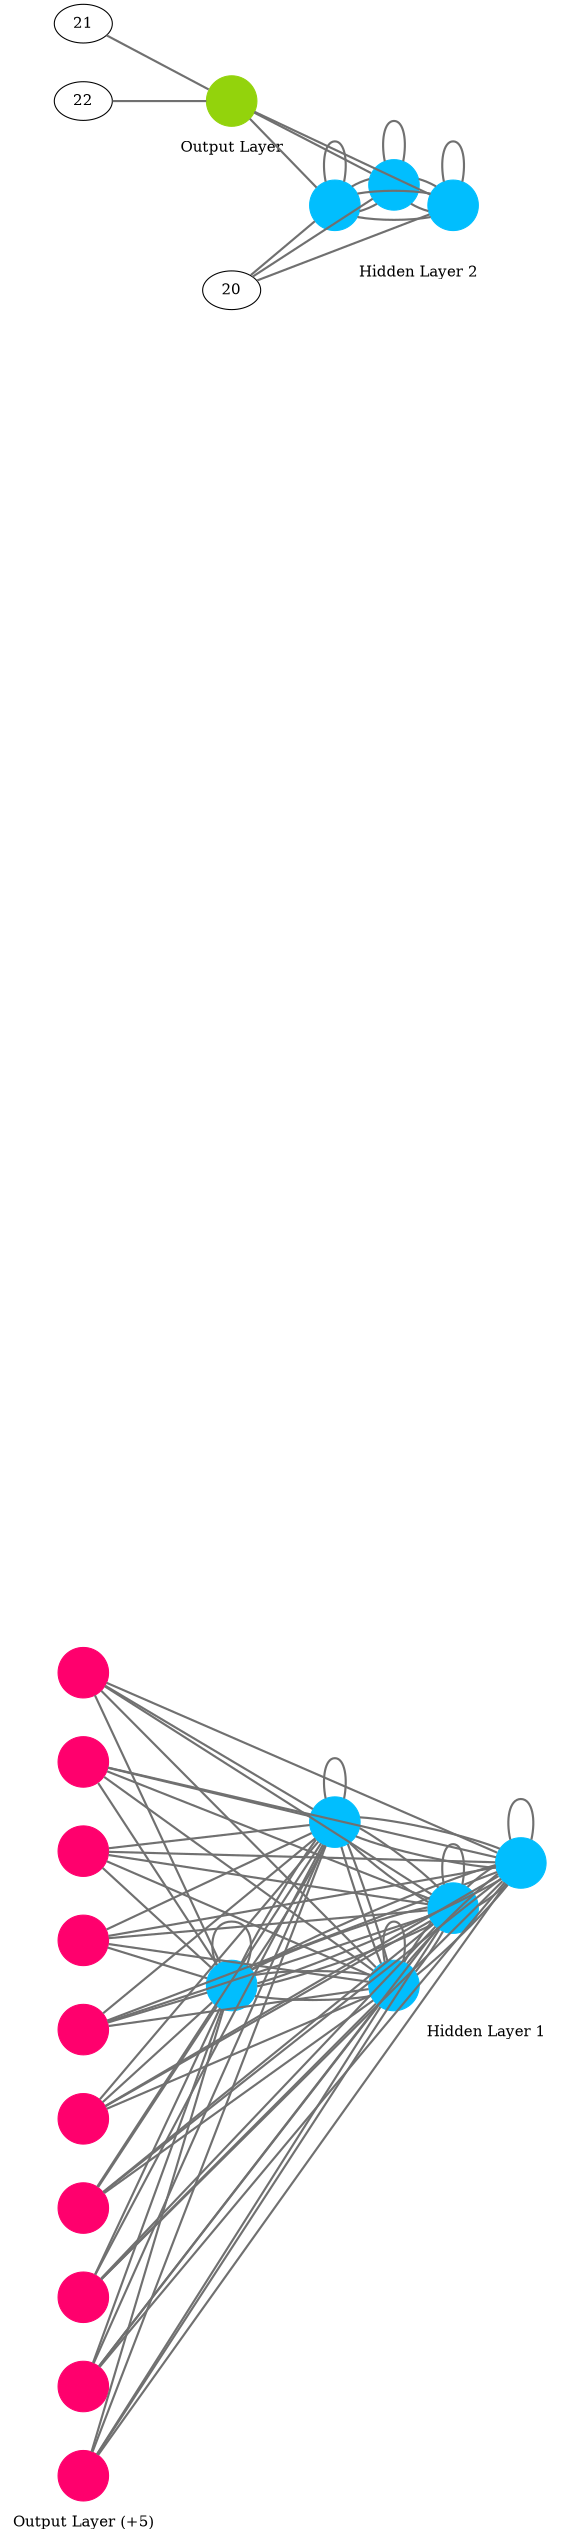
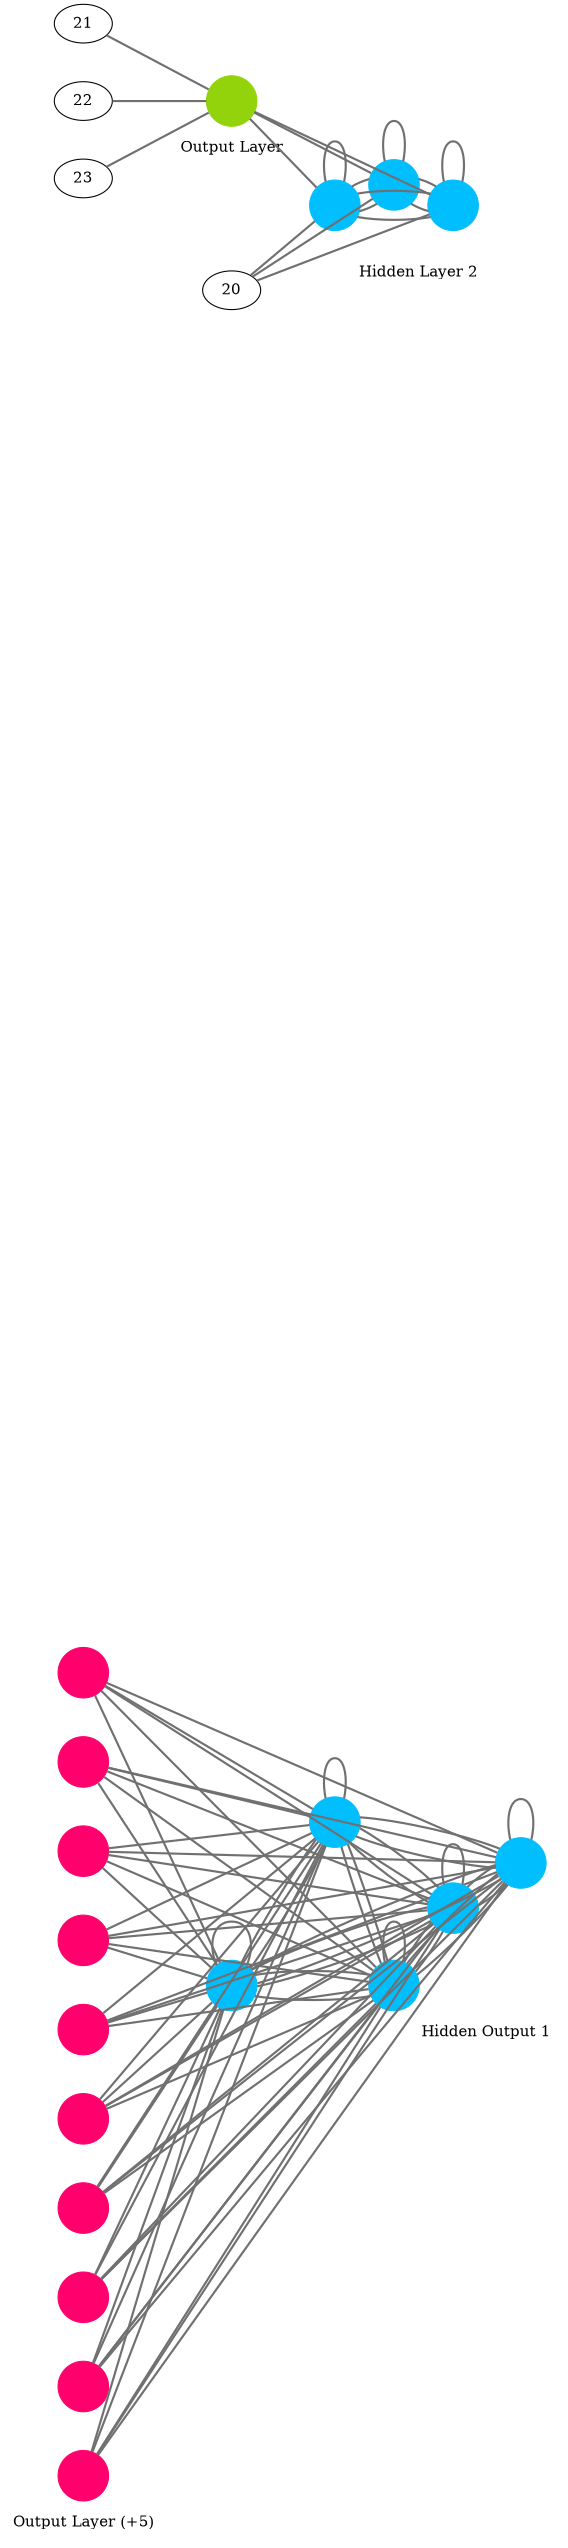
node "23": added
cluster "Hidden Layer 1": label "Hidden Layer 1" -> "Hidden Output 1"
